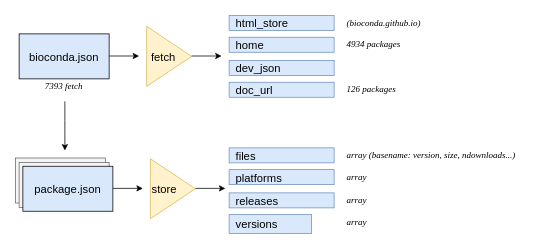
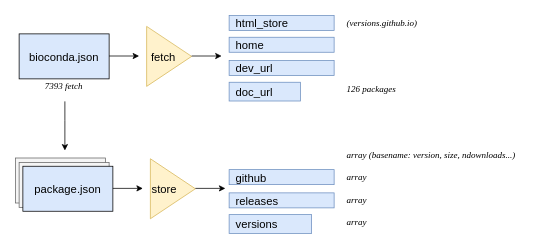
node "(bioconda.github.io)": label "(bioconda.github.io)" -> "(versions.github.io)"
node "4934 packages": removed
node "dev_json": label "dev_json" -> "dev_url"
node "doc_url": size 105x15 -> 71x19
node "files": removed
node "platforms": label "platforms" -> "github"
